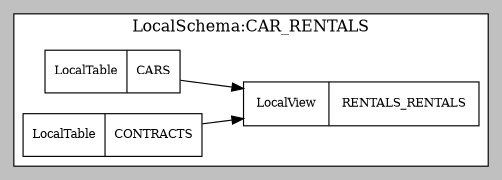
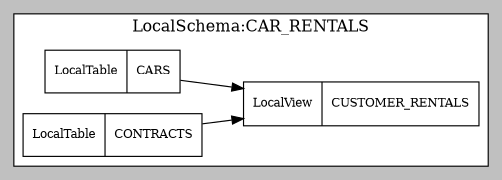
node "LocalView": text "RENTALS_RENTALS" -> "CUSTOMER_RENTALS"
